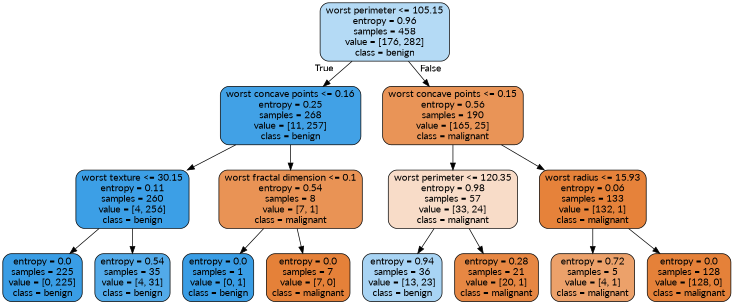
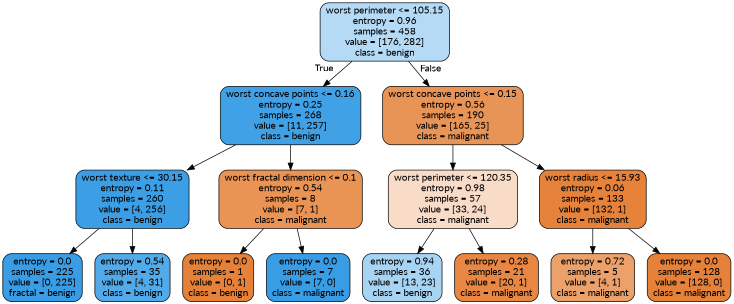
node "entropy = 0.0 samples = 225 value = [0, 225] class = benign": label "entropy = 0.0 samples = 225 value = [0, 225] class = benign" -> "entropy = 0.0 samples = 225 value = [0, 225] fractal = benign"
node "entropy = 0.0 samples = 1 value = [0, 1] class = benign": fillcolor #399de5ff -> #e58139ff
node "entropy = 0.0 samples = 7 value = [7, 0] class = malignant": fillcolor #e58139ff -> #399de5ff
